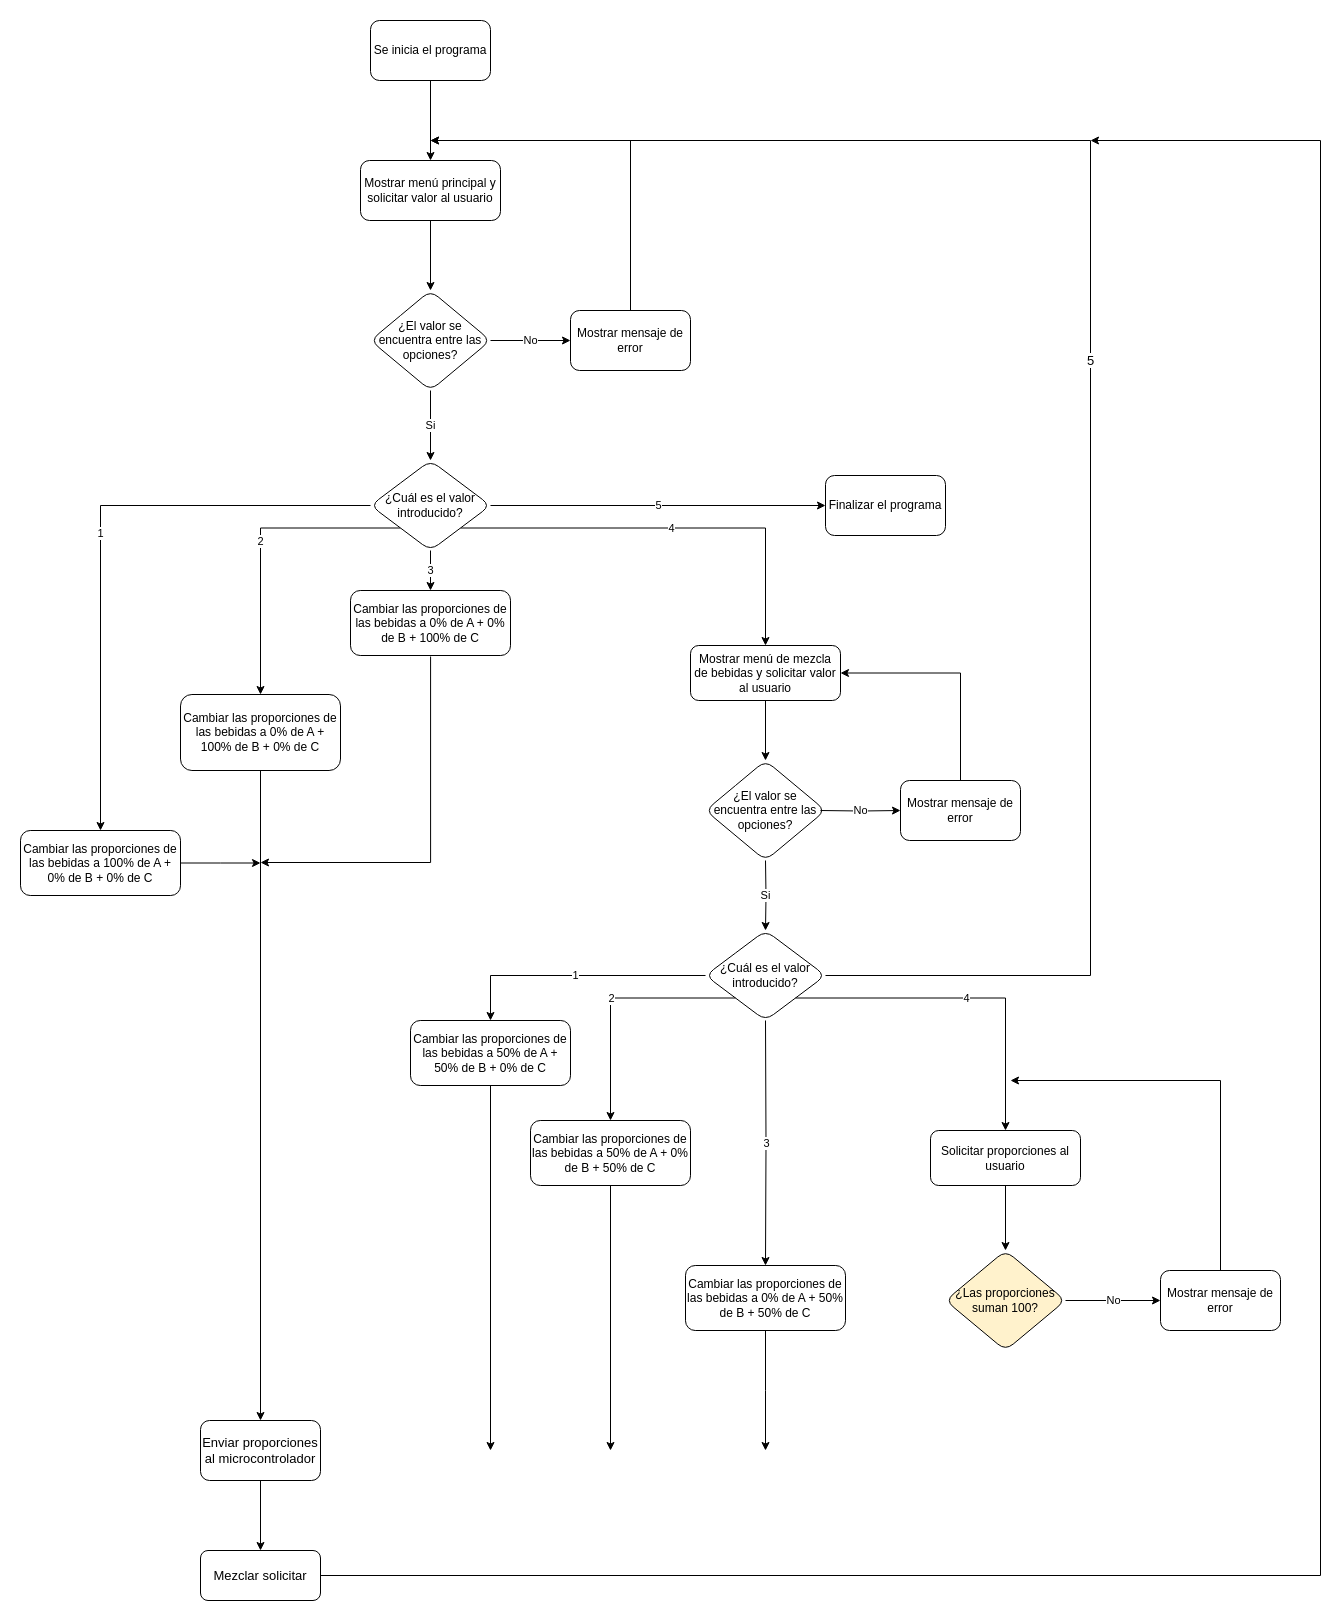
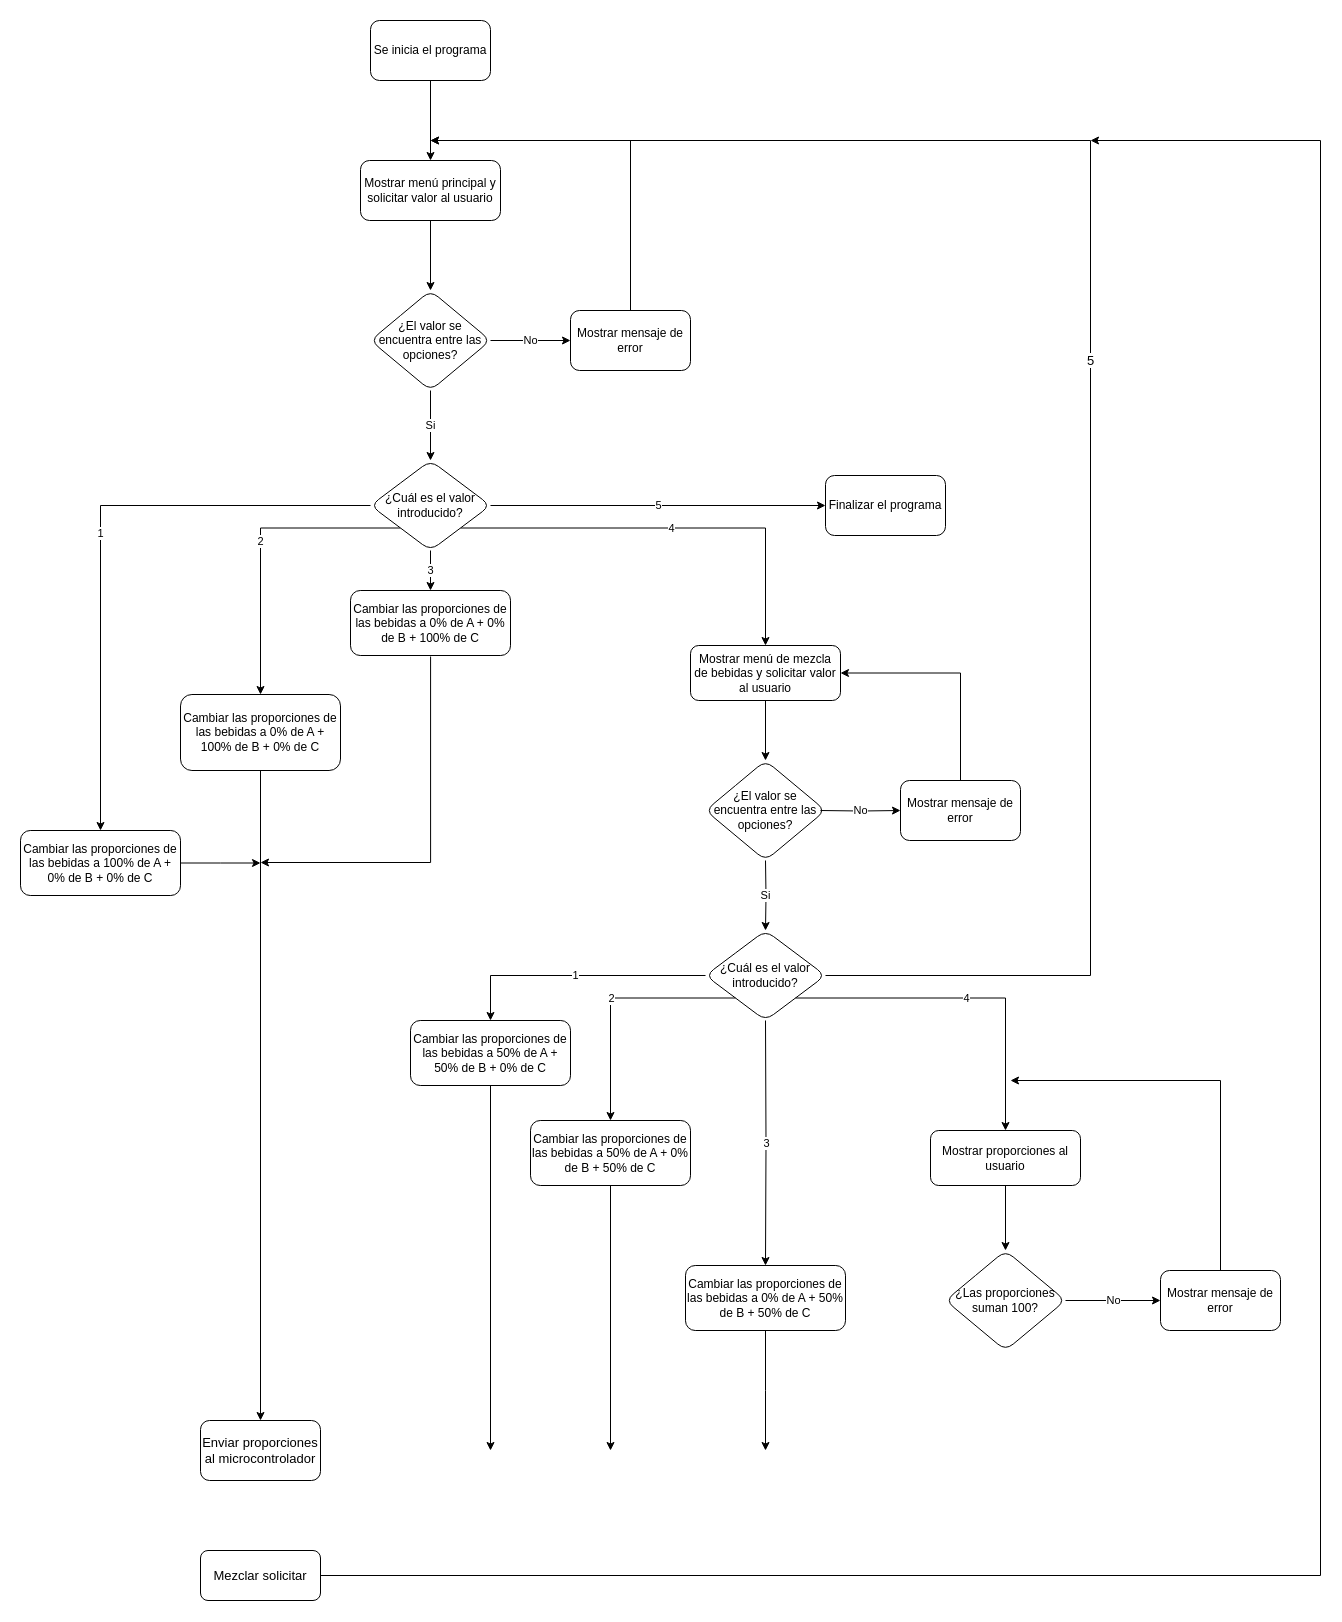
node "Solicitar proporciones al usuario": label "Solicitar proporciones al usuario" -> "Mostrar proporciones al usuario"
node "¿Las proporciones suman 100?": fillcolor #fff2cc -> #ffffff
edge "Enviar proporciones al microcontrolador" -> "Mezclar solicitar": removed
